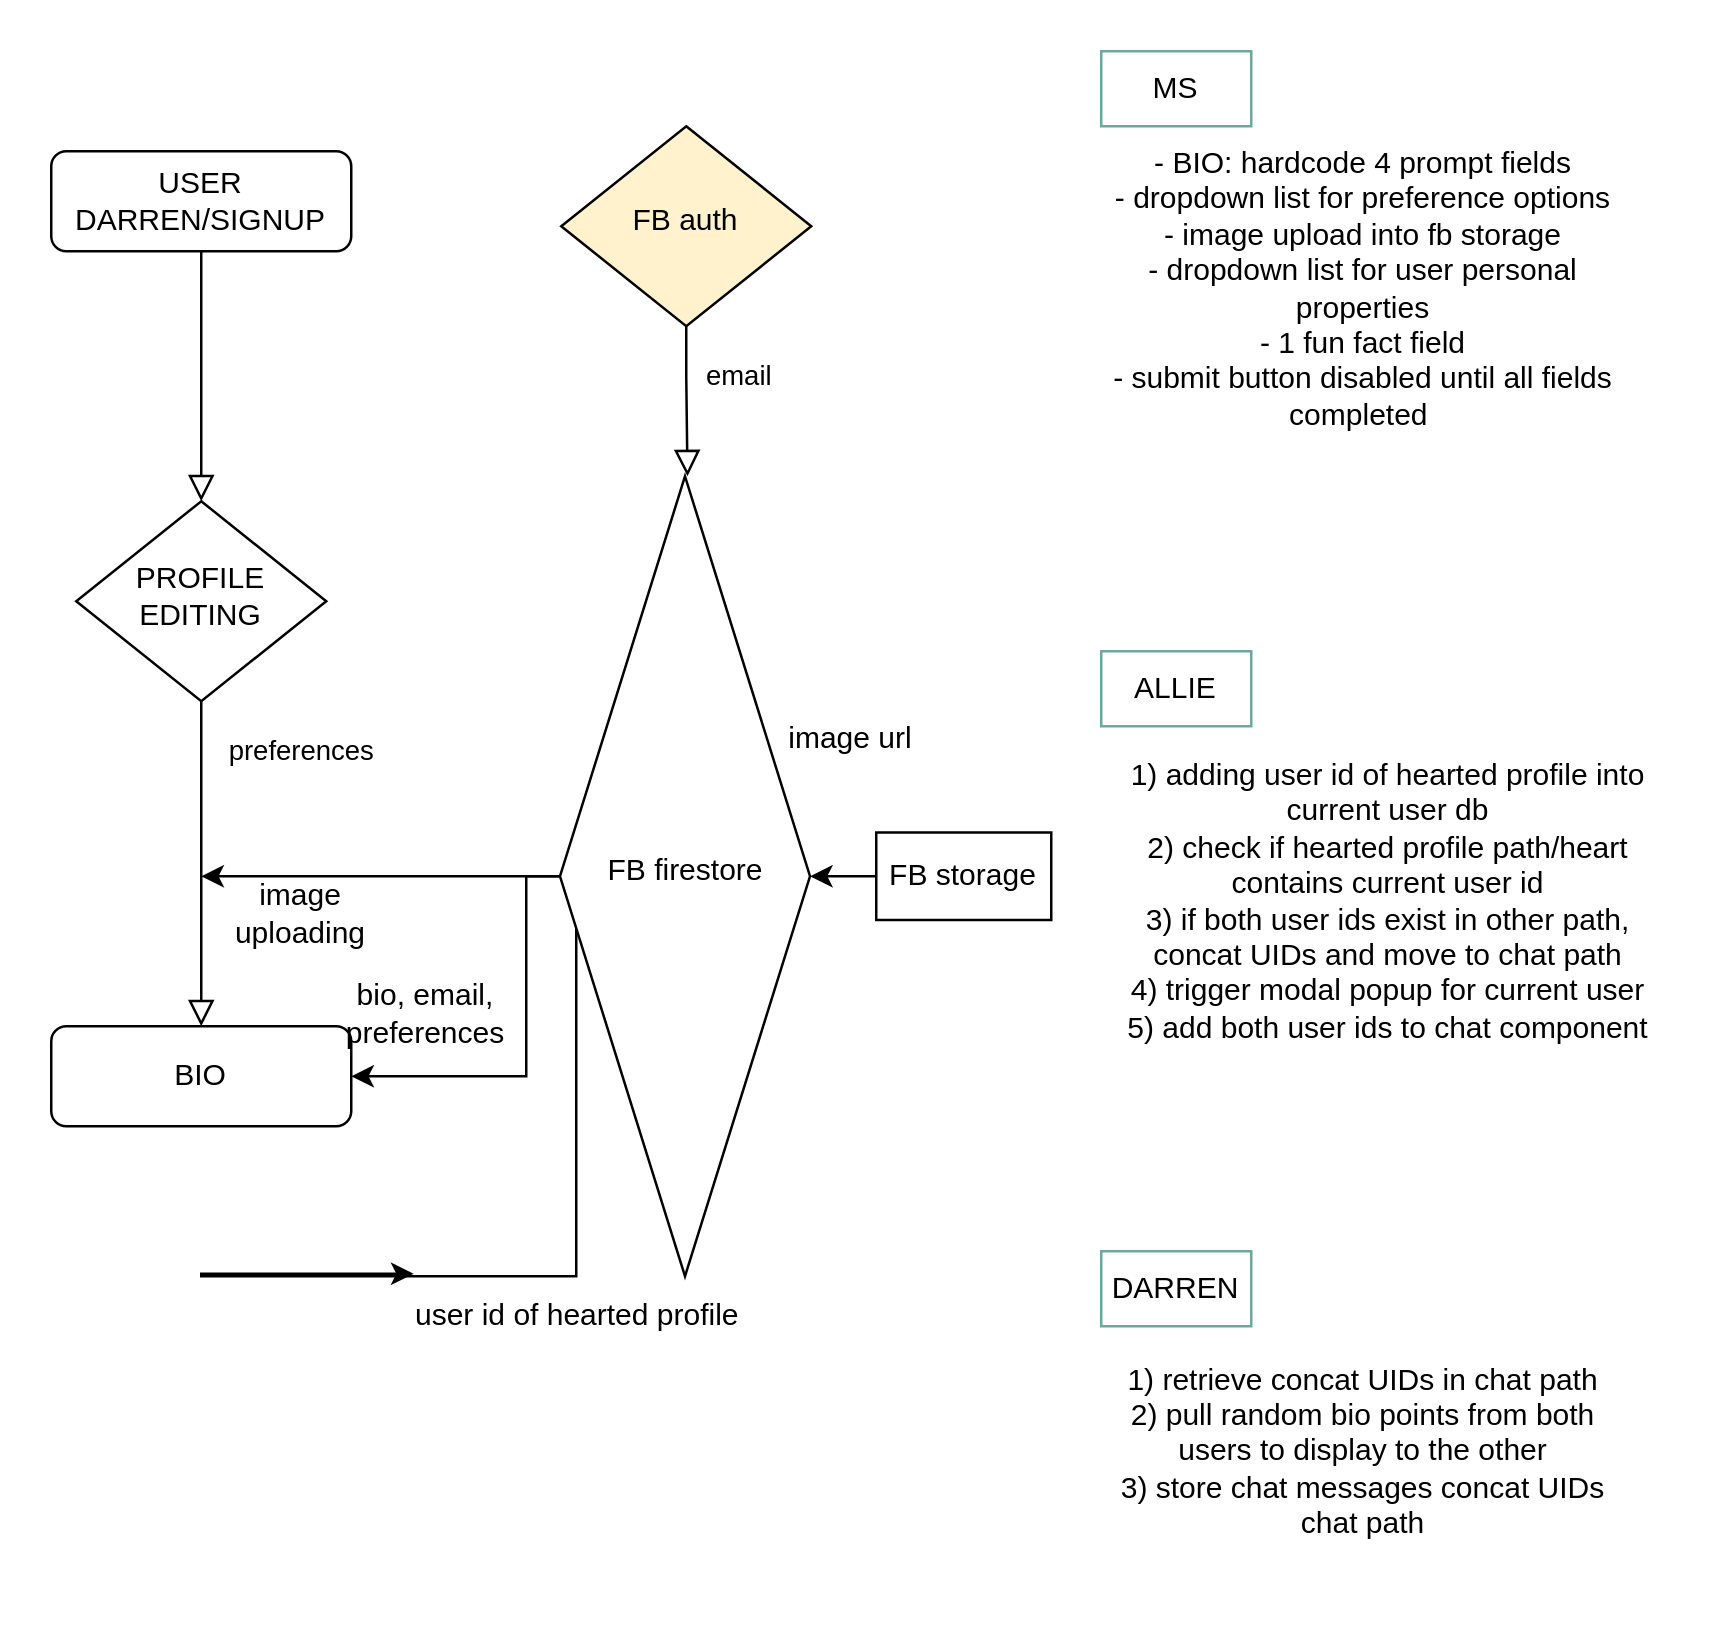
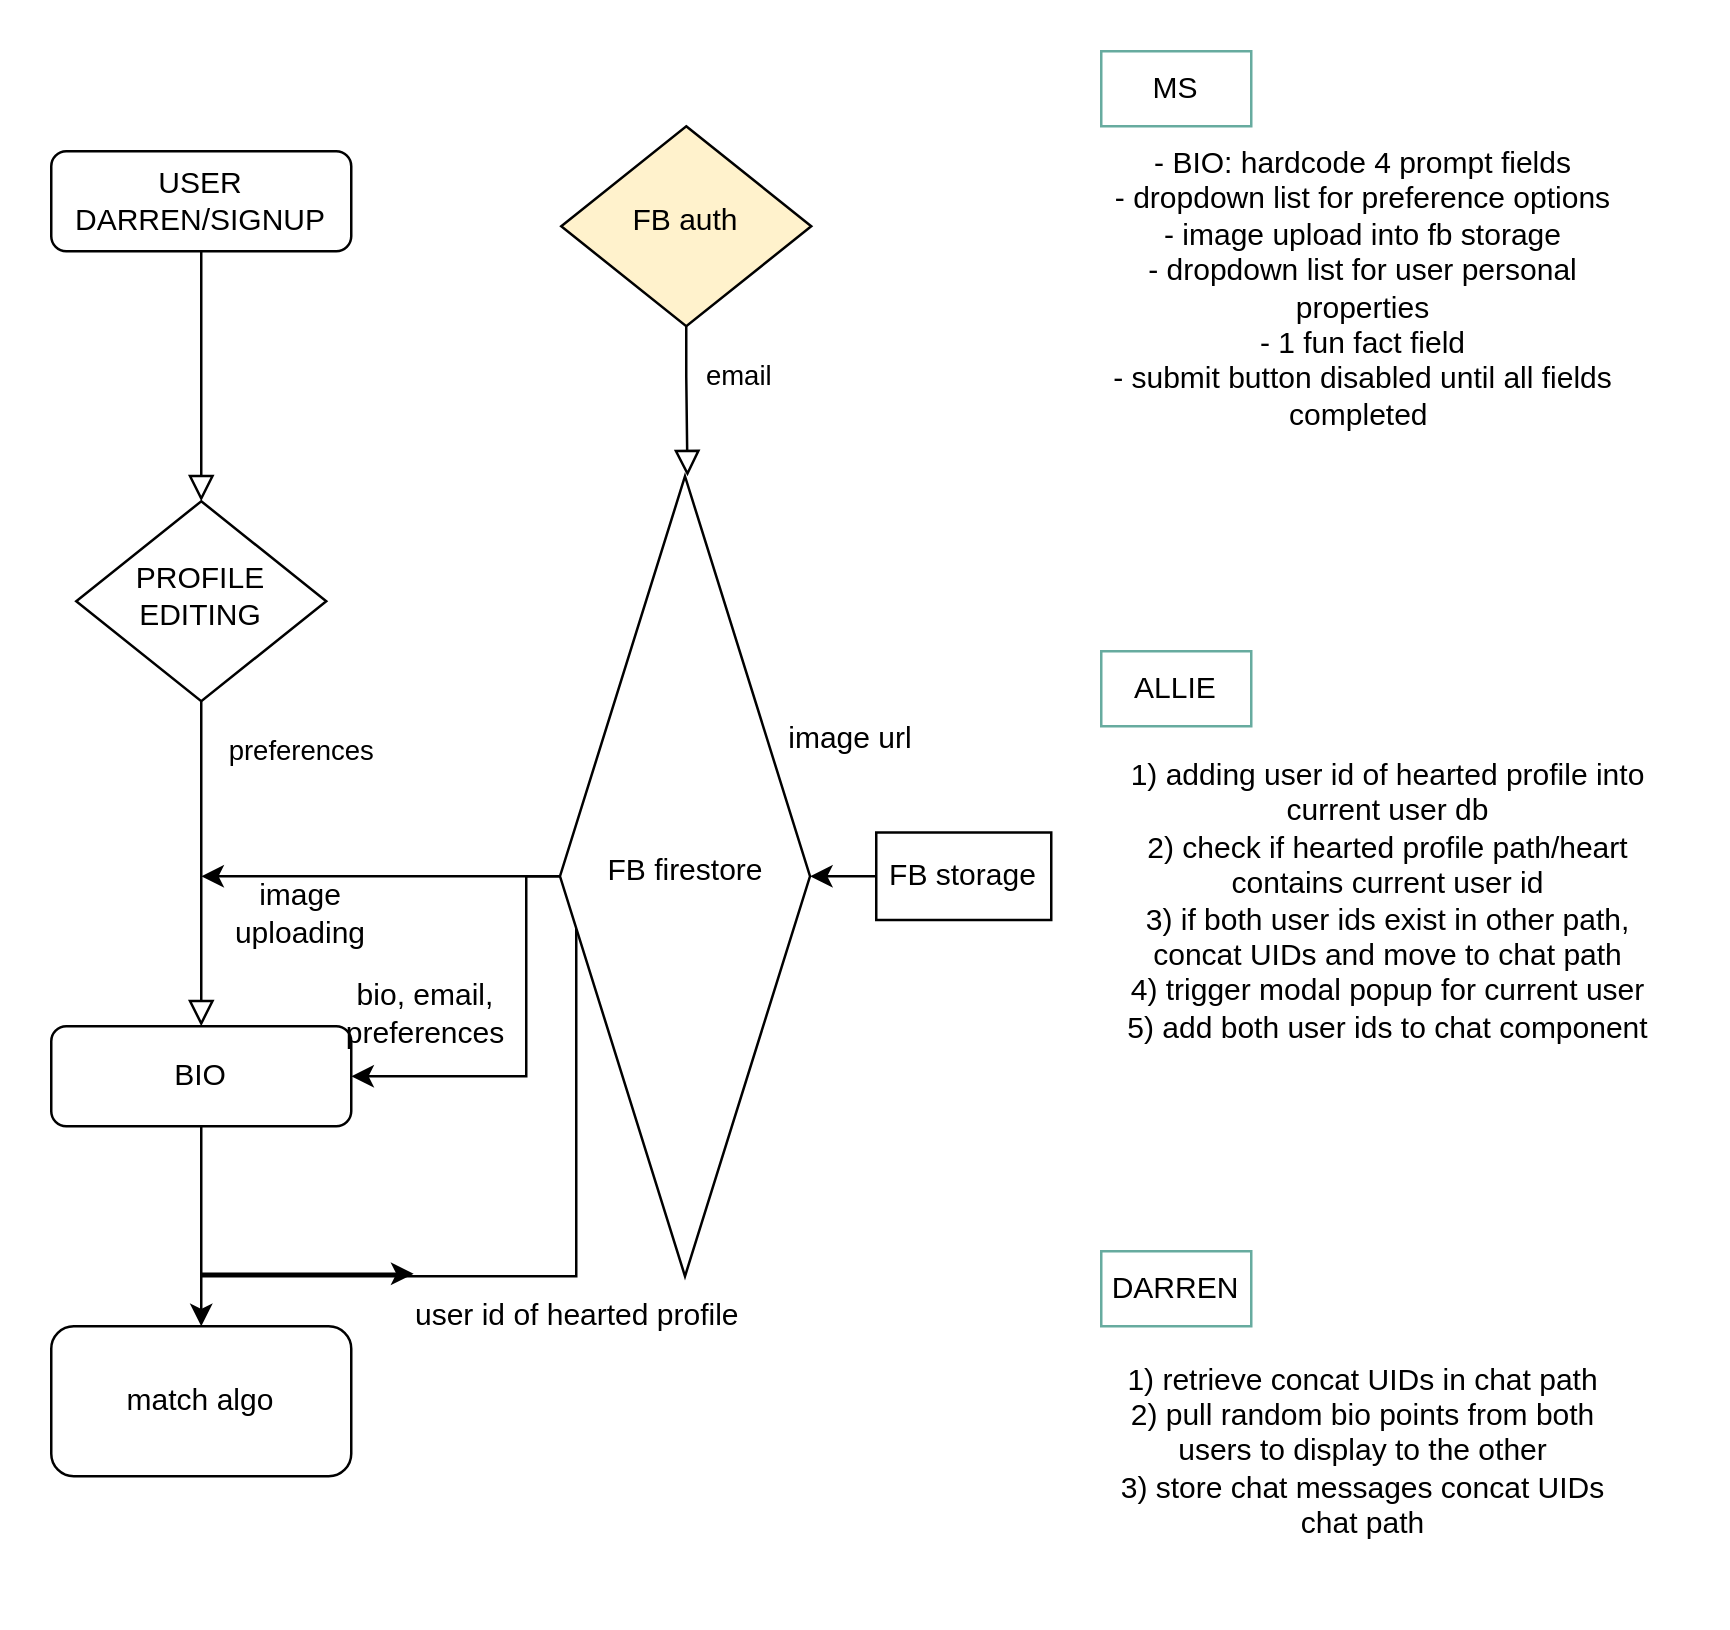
edge "BIO" -> "match algo": added
node "match algo": added
